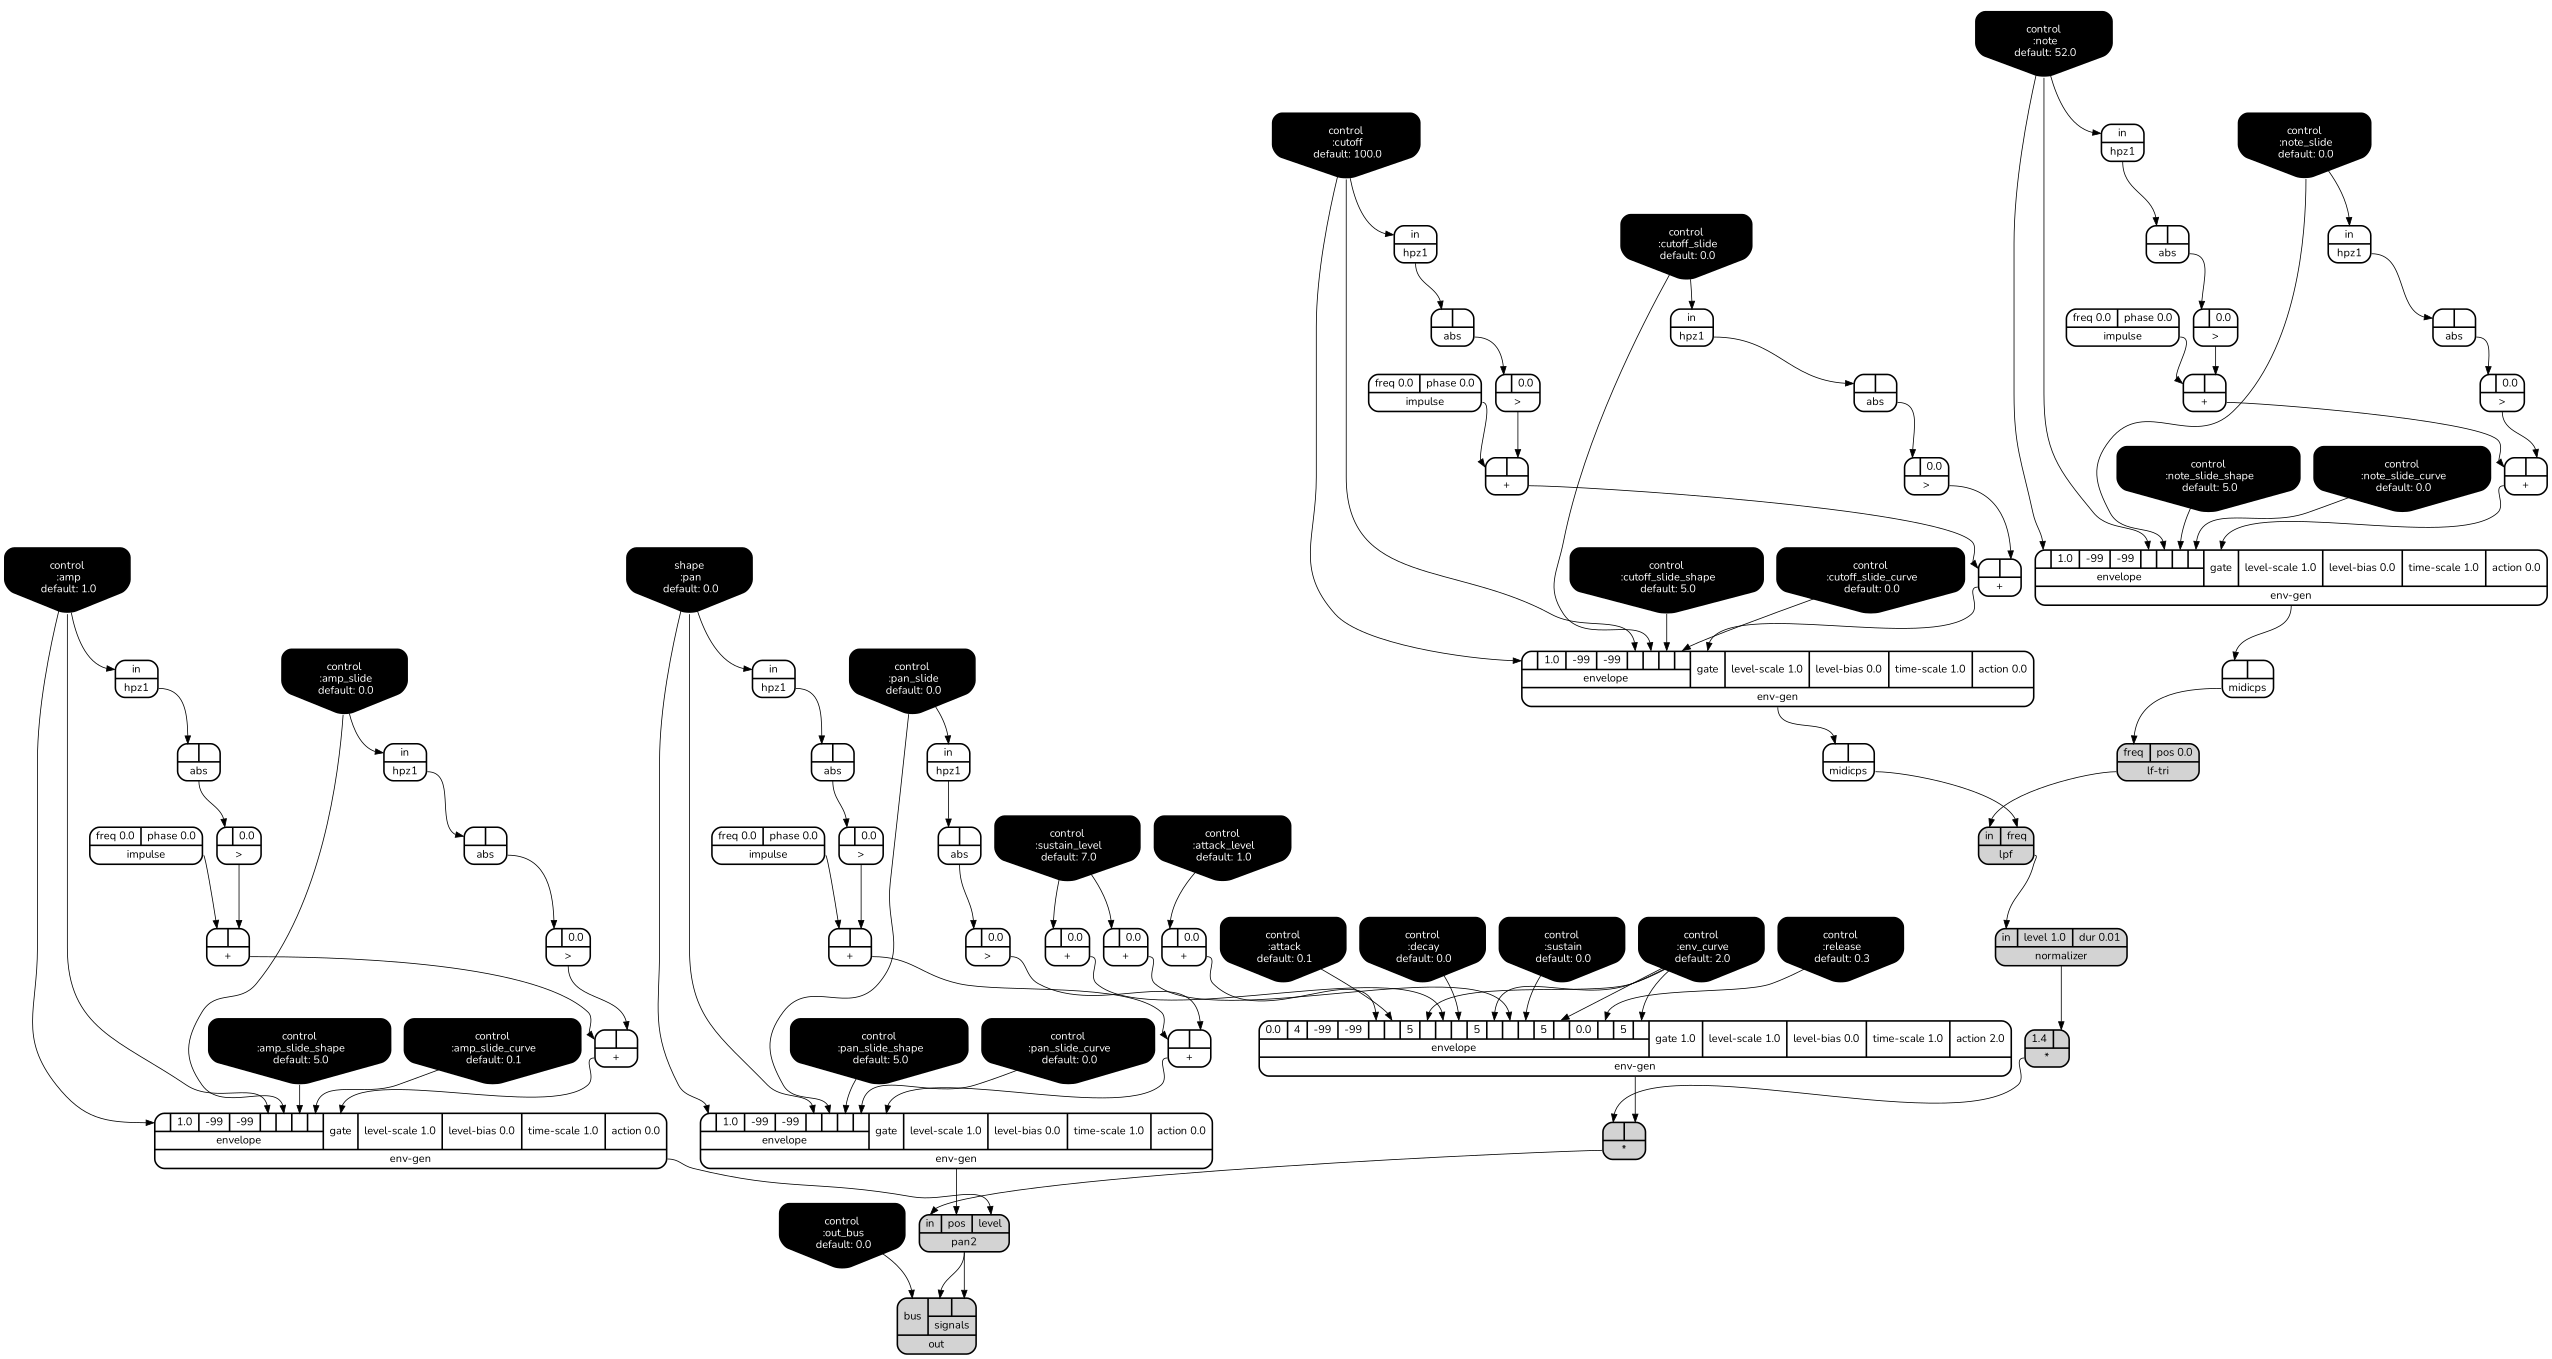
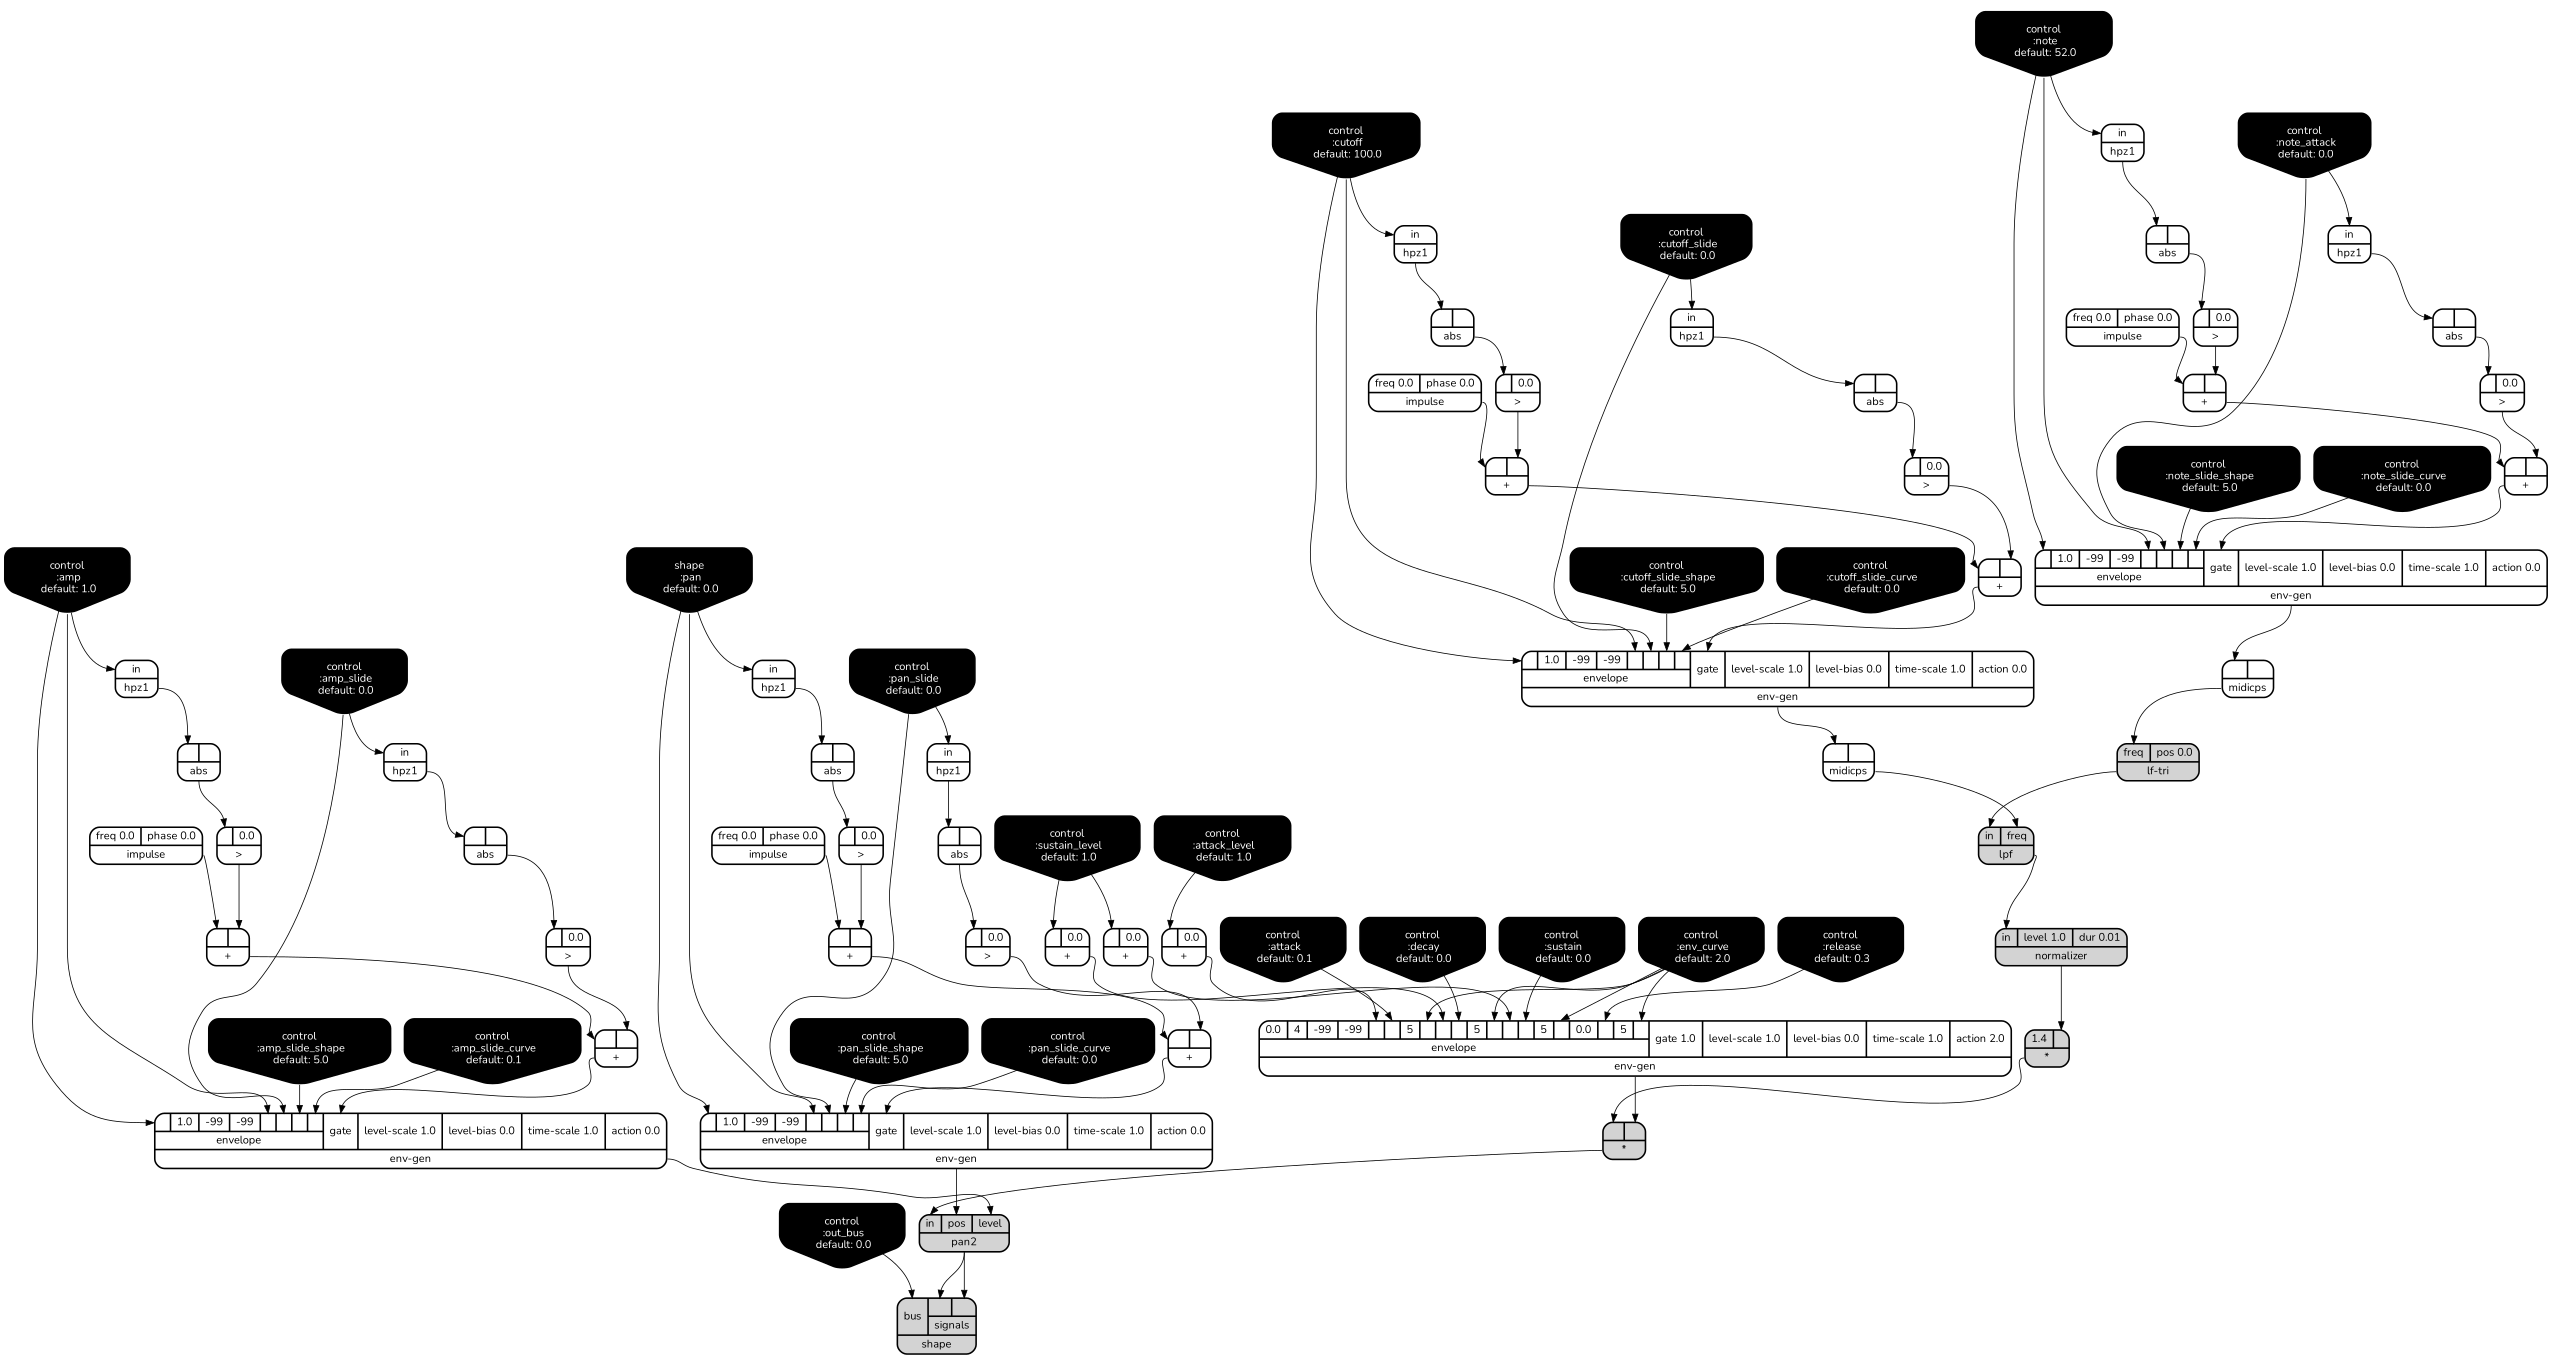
node "control :note_slide default: 0.0": label "control :note_slide default: 0.0" -> "control :note_attack default: 0.0"
node "control :sustain_level default: 7.0": label "control :sustain_level default: 7.0" -> "control :sustain_level default: 1.0"
node "bus": text "out" -> "shape"
